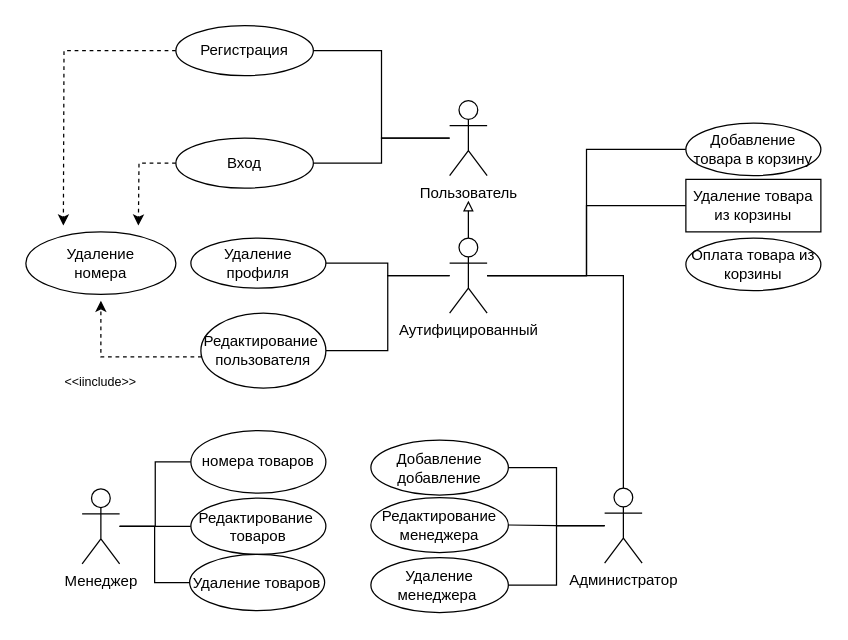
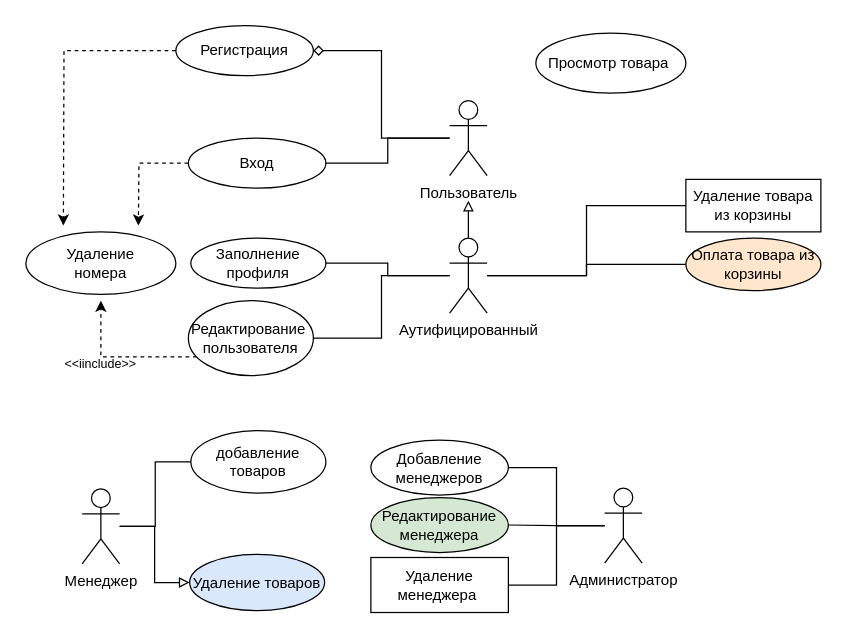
edge "Регистрация" -- "Пользователь": arrowhead none -> diamond
node "Просмотр товара": added
edge "Добавление товара в корзину" -- "Аутифицированный": removed
node "Добавление товара в корзину": removed
node "Вход": moved (244, 163) -> (257, 163)
node "Удаление профиля": label "Удаление профиля" -> "Заполнение профиля"
node "Оплата товара из корзины": fillcolor #ffffff -> #ffe6cc
node "Редактирование пользователя": moved (263, 351) -> (251, 338)
edge "Аутифицированный" -- "Администратор": now "Аутифицированный" -- "Оплата товара из корзины"
node "<<iinclude>>": moved (101, 382) -> (101, 363)
node "номера товаров": label "номера товаров" -> "добавление товаров"
node "Добавление добавление": label "Добавление добавление" -> "Добавление менеджеров"
node "Редактирование менеджера": fillcolor #ffffff -> #d5e8d4
edge "Менеджер" -- "Редактирование товаров": removed
node "Редактирование товаров": removed
edge "Менеджер" -- "Удаление товаров": arrowhead none -> block
node "Удаление товаров": fillcolor #ffffff -> #dae8fc
node "Удаление менеджера": shape ellipse -> rectangle
